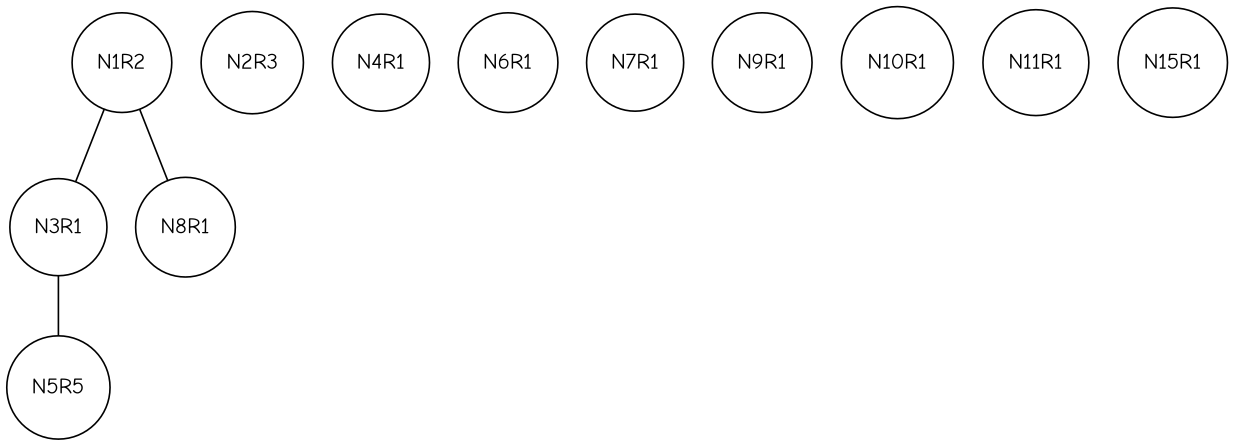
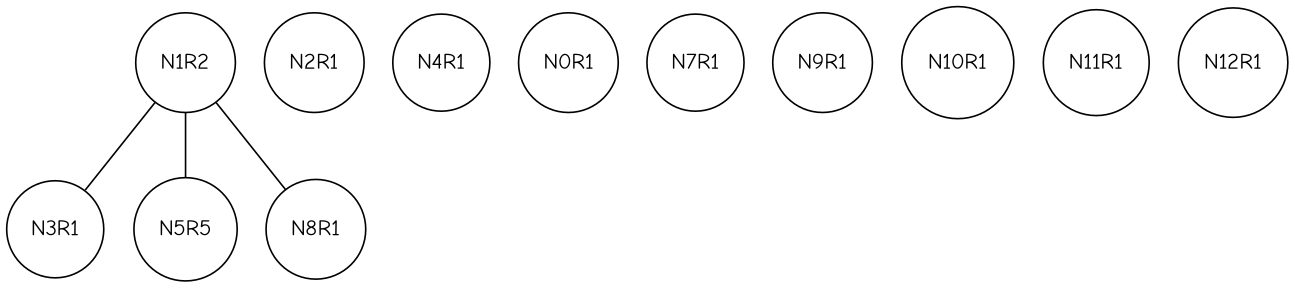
node "N2R3": label "N2R3" -> "N2R1"
node "N6R1": label "N6R1" -> "N0R1"
node "N15R1": label "N15R1" -> "N12R1"
edge "N3R1" -- "N5R5": now "N1R2" -- "N5R5"
